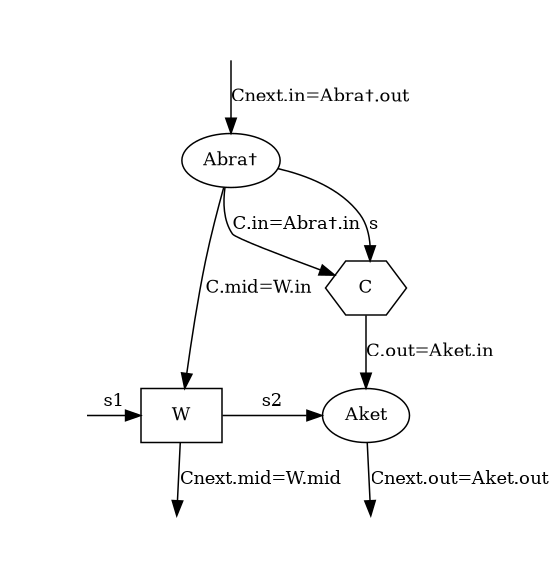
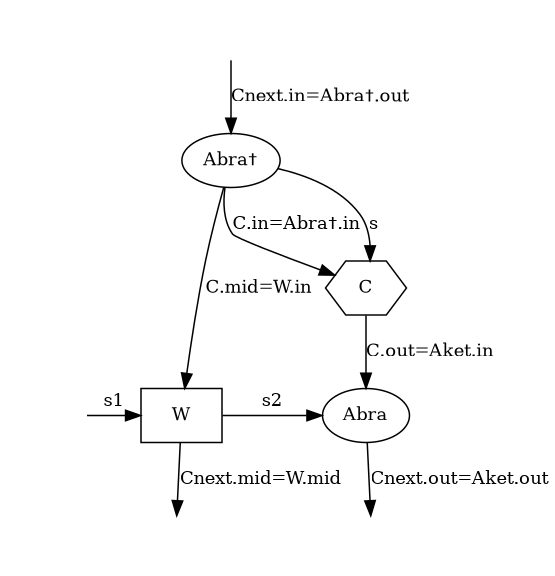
node "Aket": label "Aket" -> "Abra"
